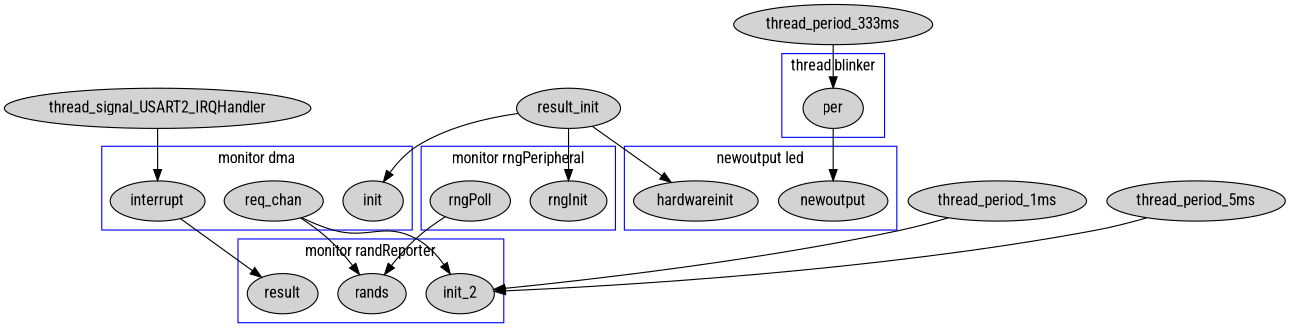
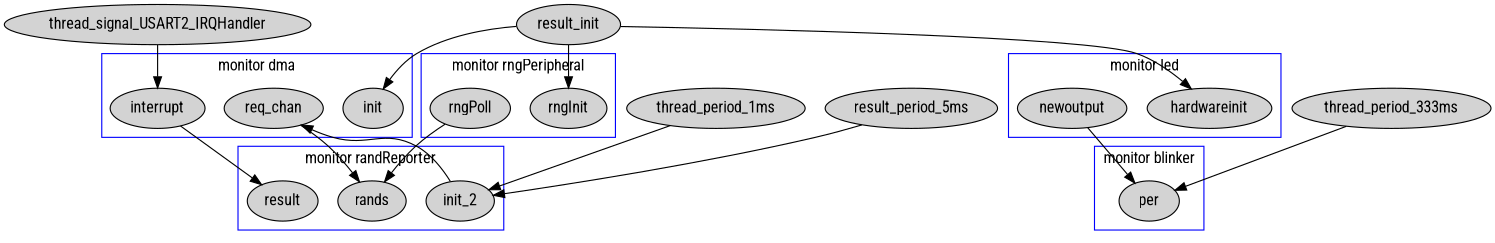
cluster "thread blinker": label "thread blinker" -> "monitor blinker"
edge "per" -> "newoutput": reversed
cluster "newoutput led": label "newoutput led" -> "monitor led"
node "thread_period_5ms": label "thread_period_5ms" -> "result_period_5ms"
edge "req_chan" -> "init_2": reversed
